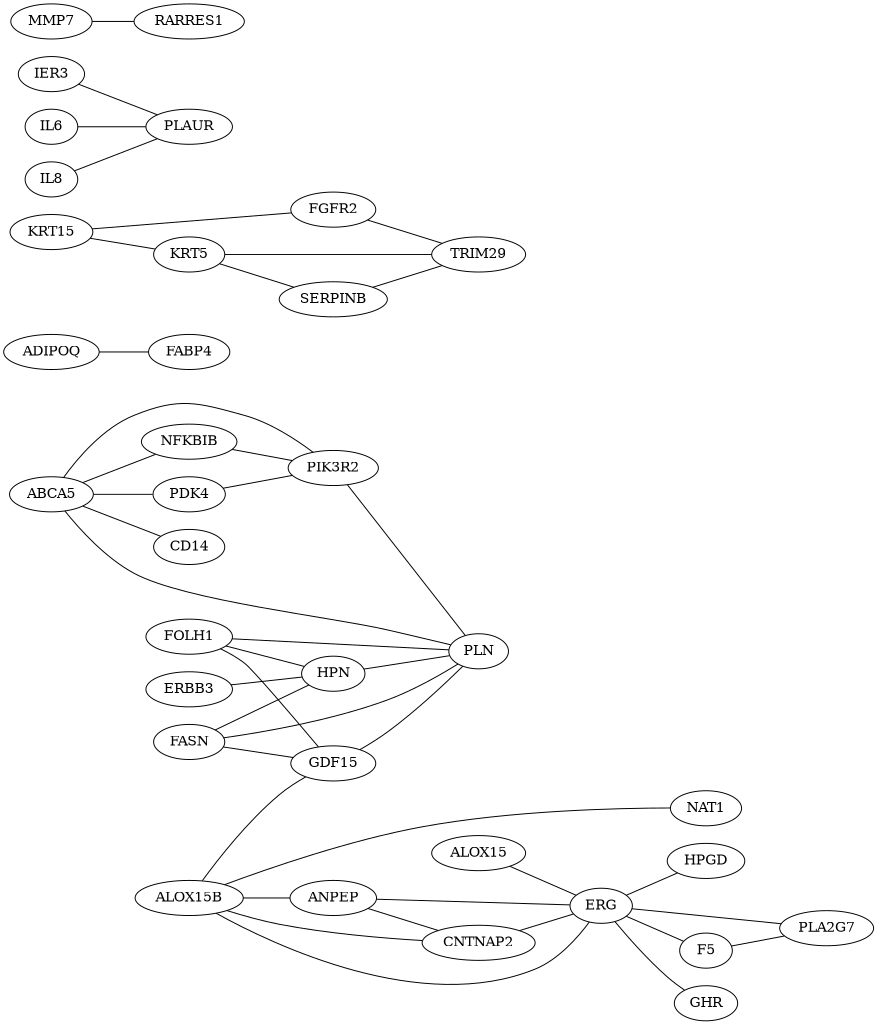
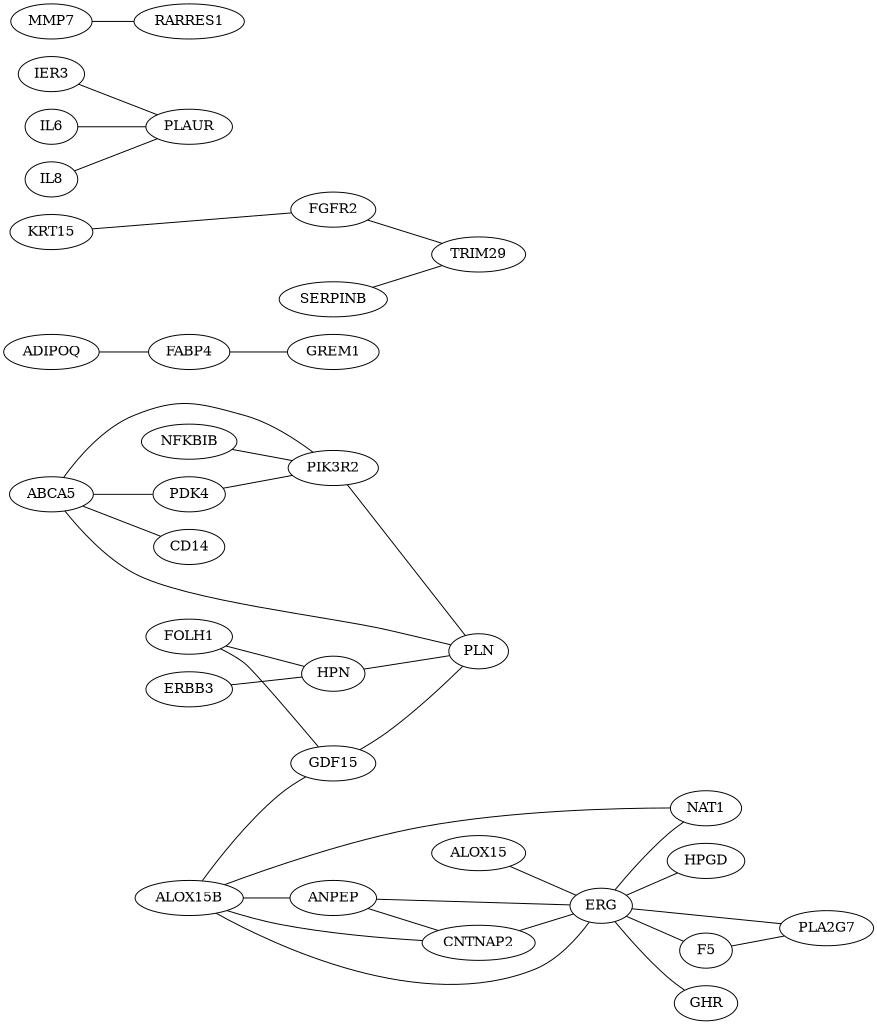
node "KRT5": removed
node "GREM1": added
edge "NFKBIB" -- "ABCA5": removed
edge "FOLH1" -- "PLN": removed
node "FASN": removed
edge "NAT1" -- "ERG": added
